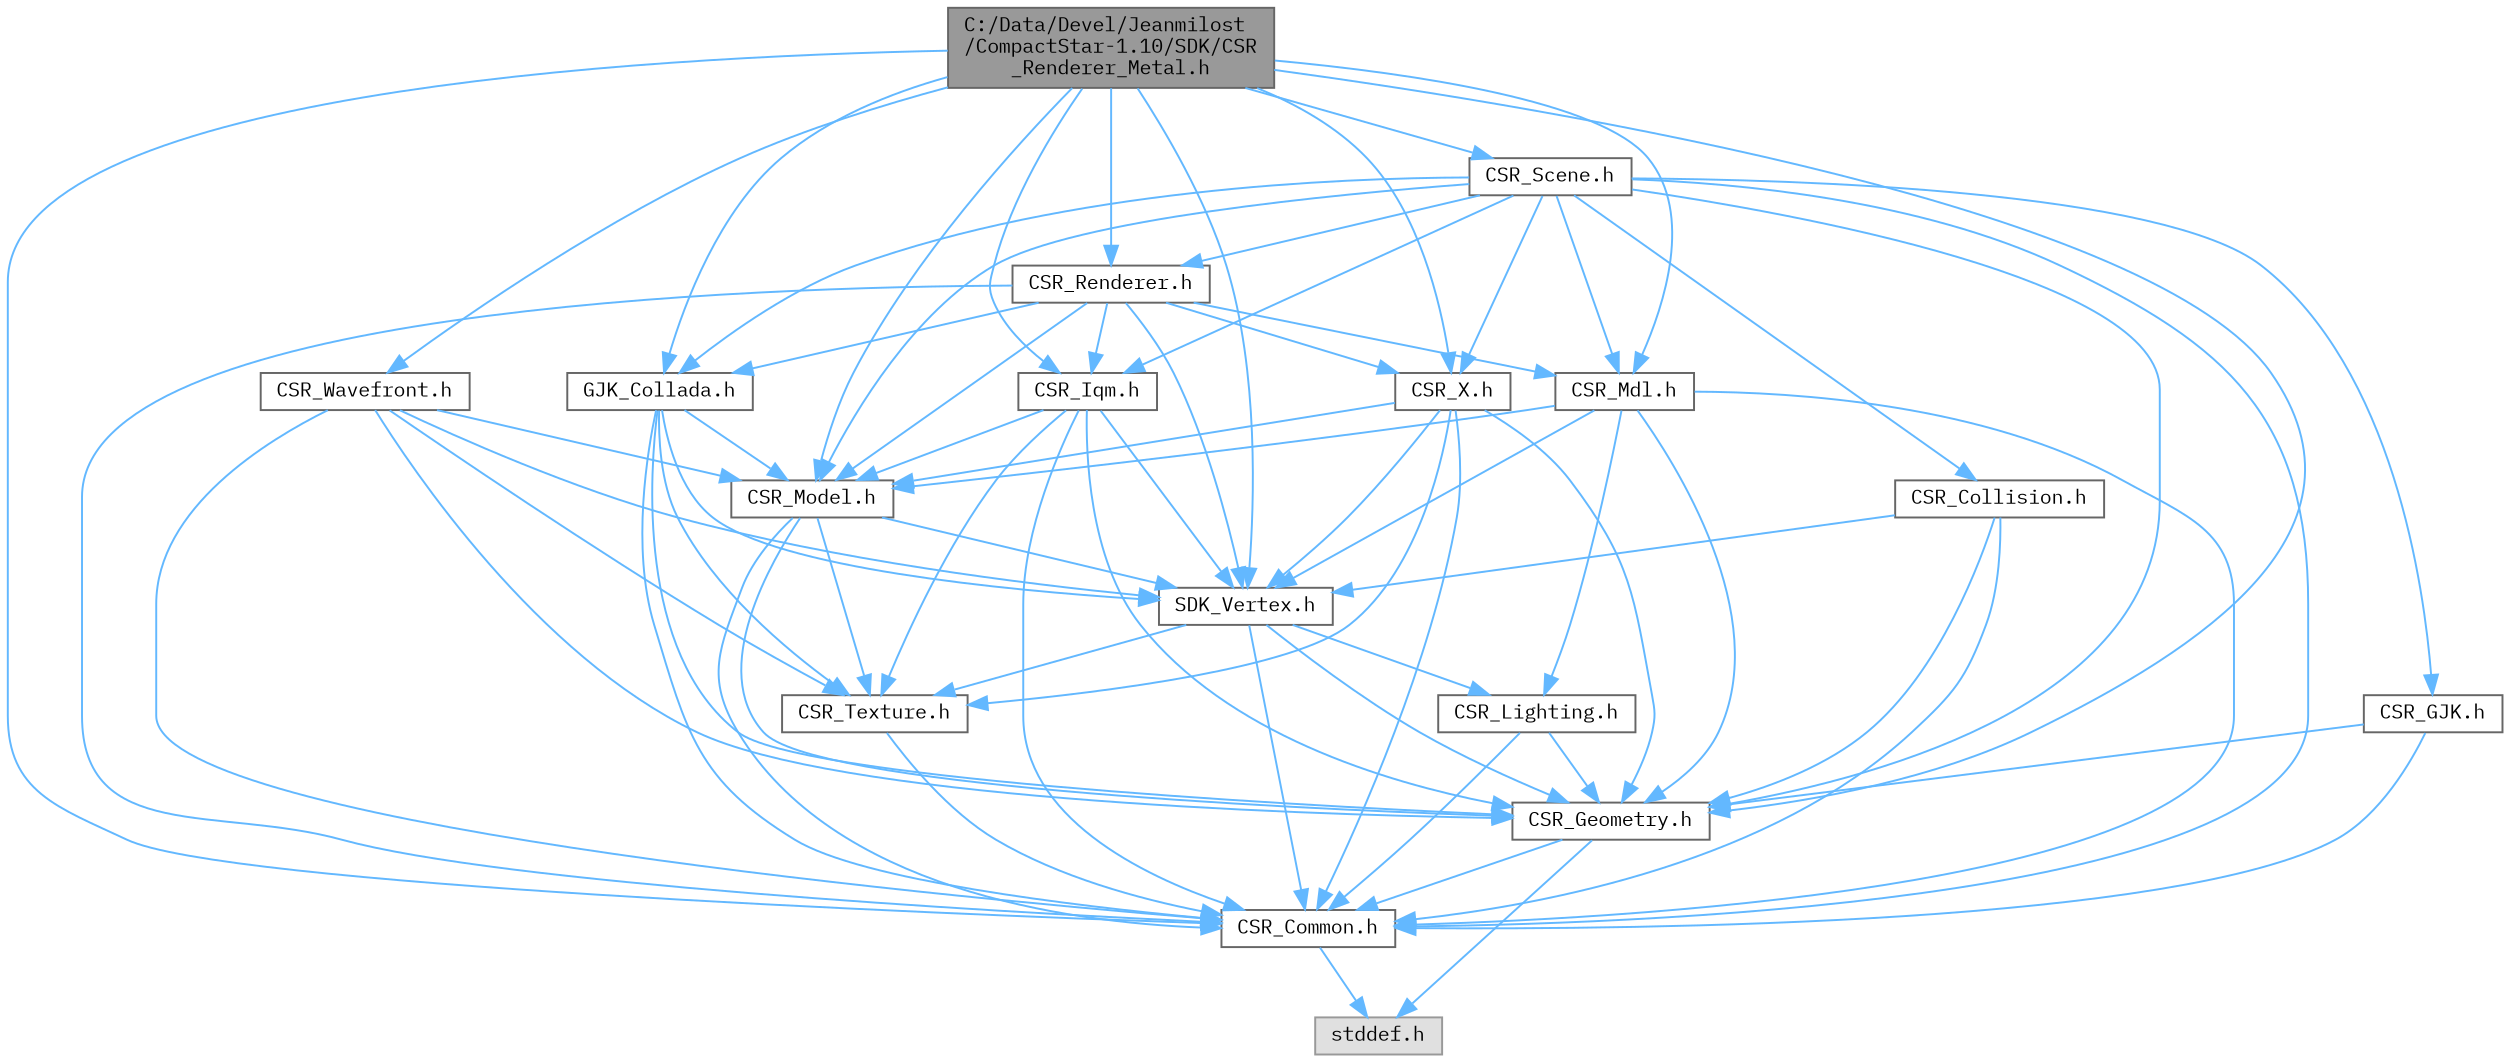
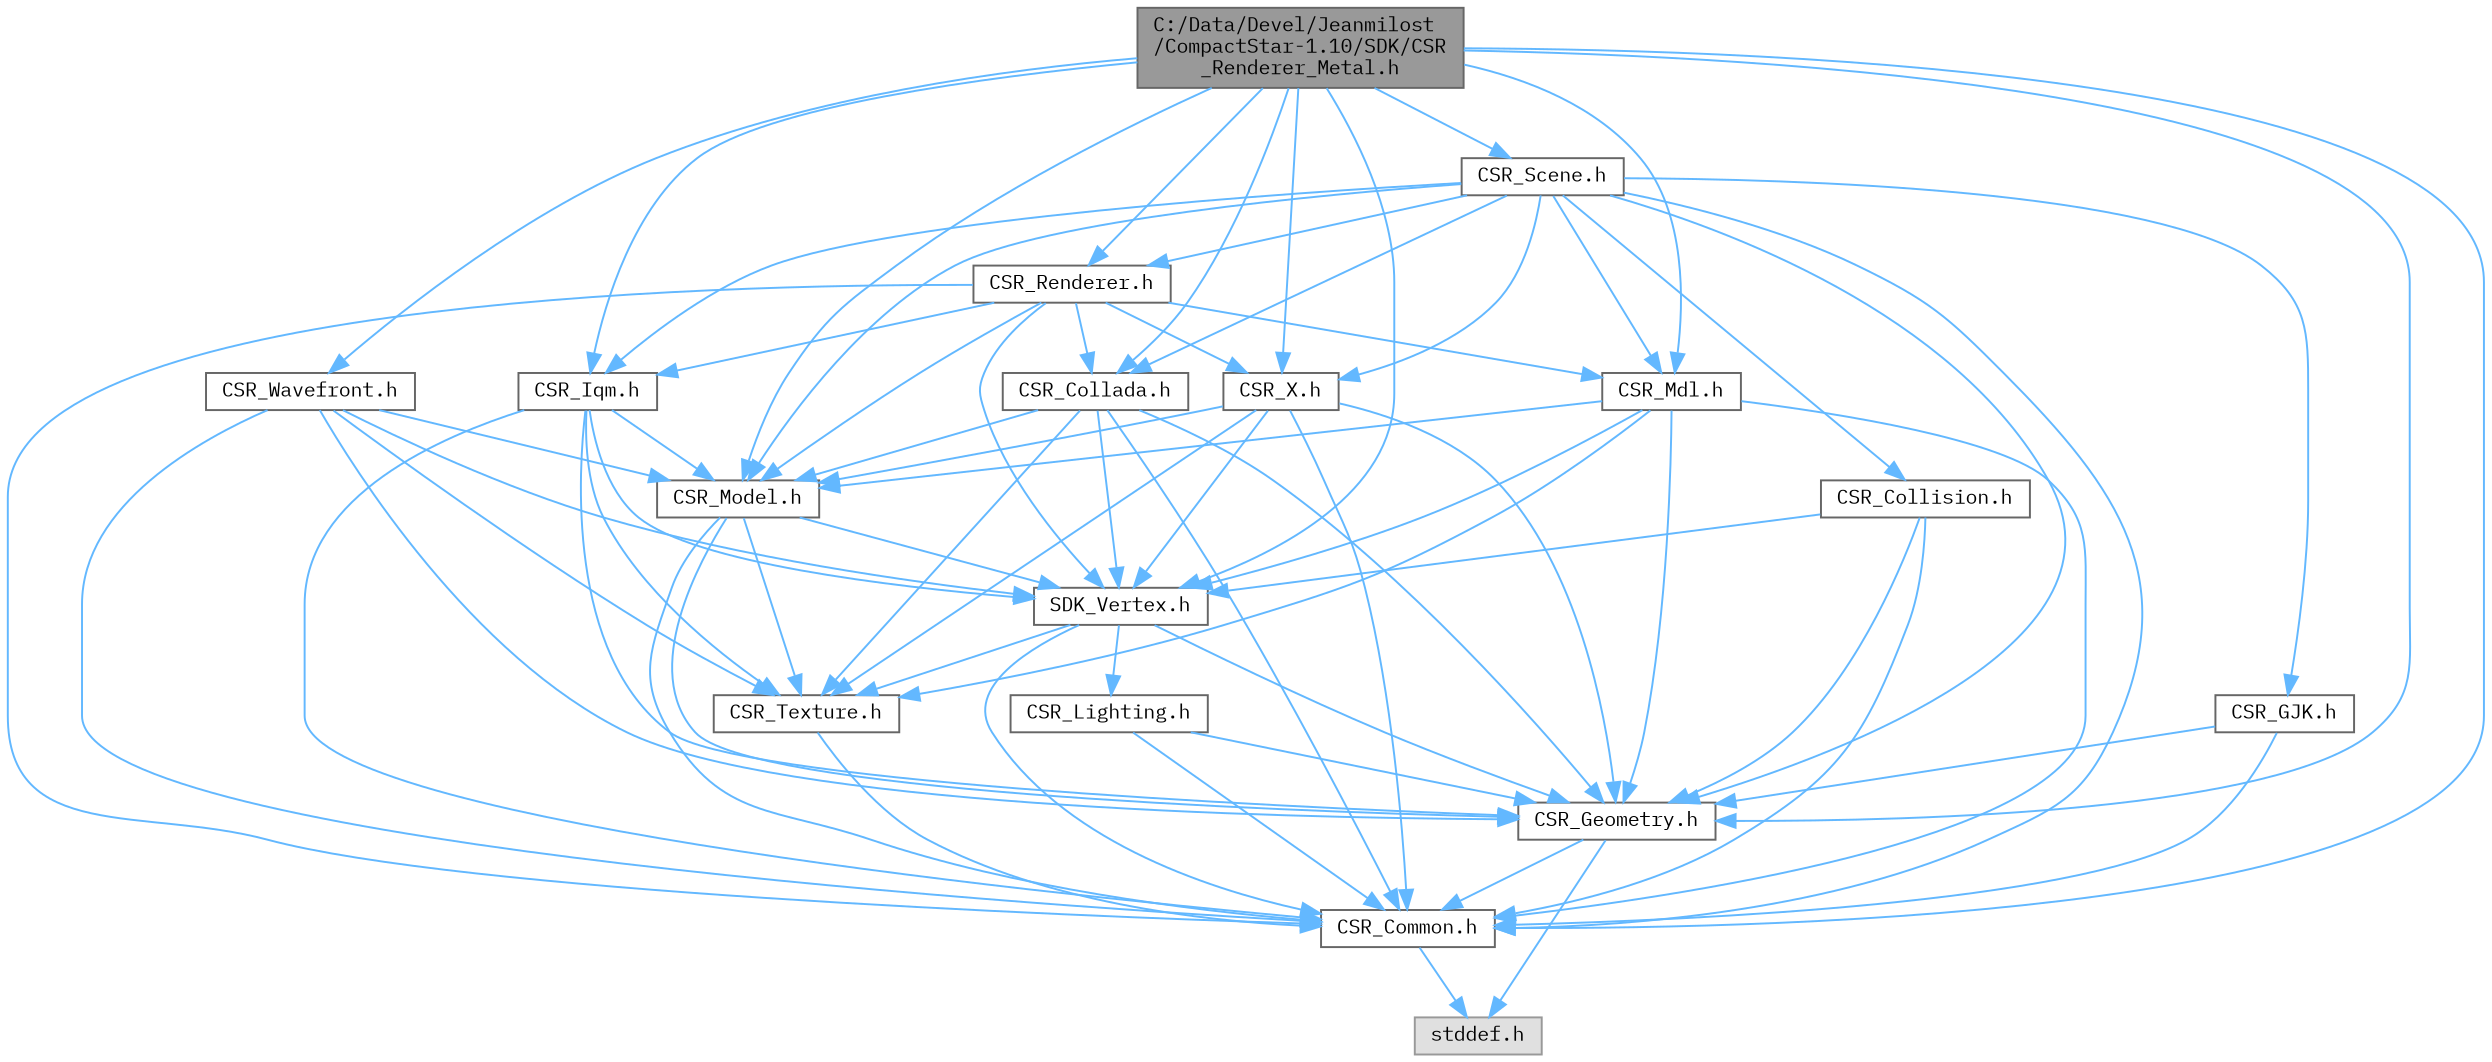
node "GJK_Collada.h": label "GJK_Collada.h" -> "CSR_Collada.h"
edge "CSR_Mdl.h" -> "CSR_Lighting.h": now "CSR_Mdl.h" -> "CSR_Texture.h"
